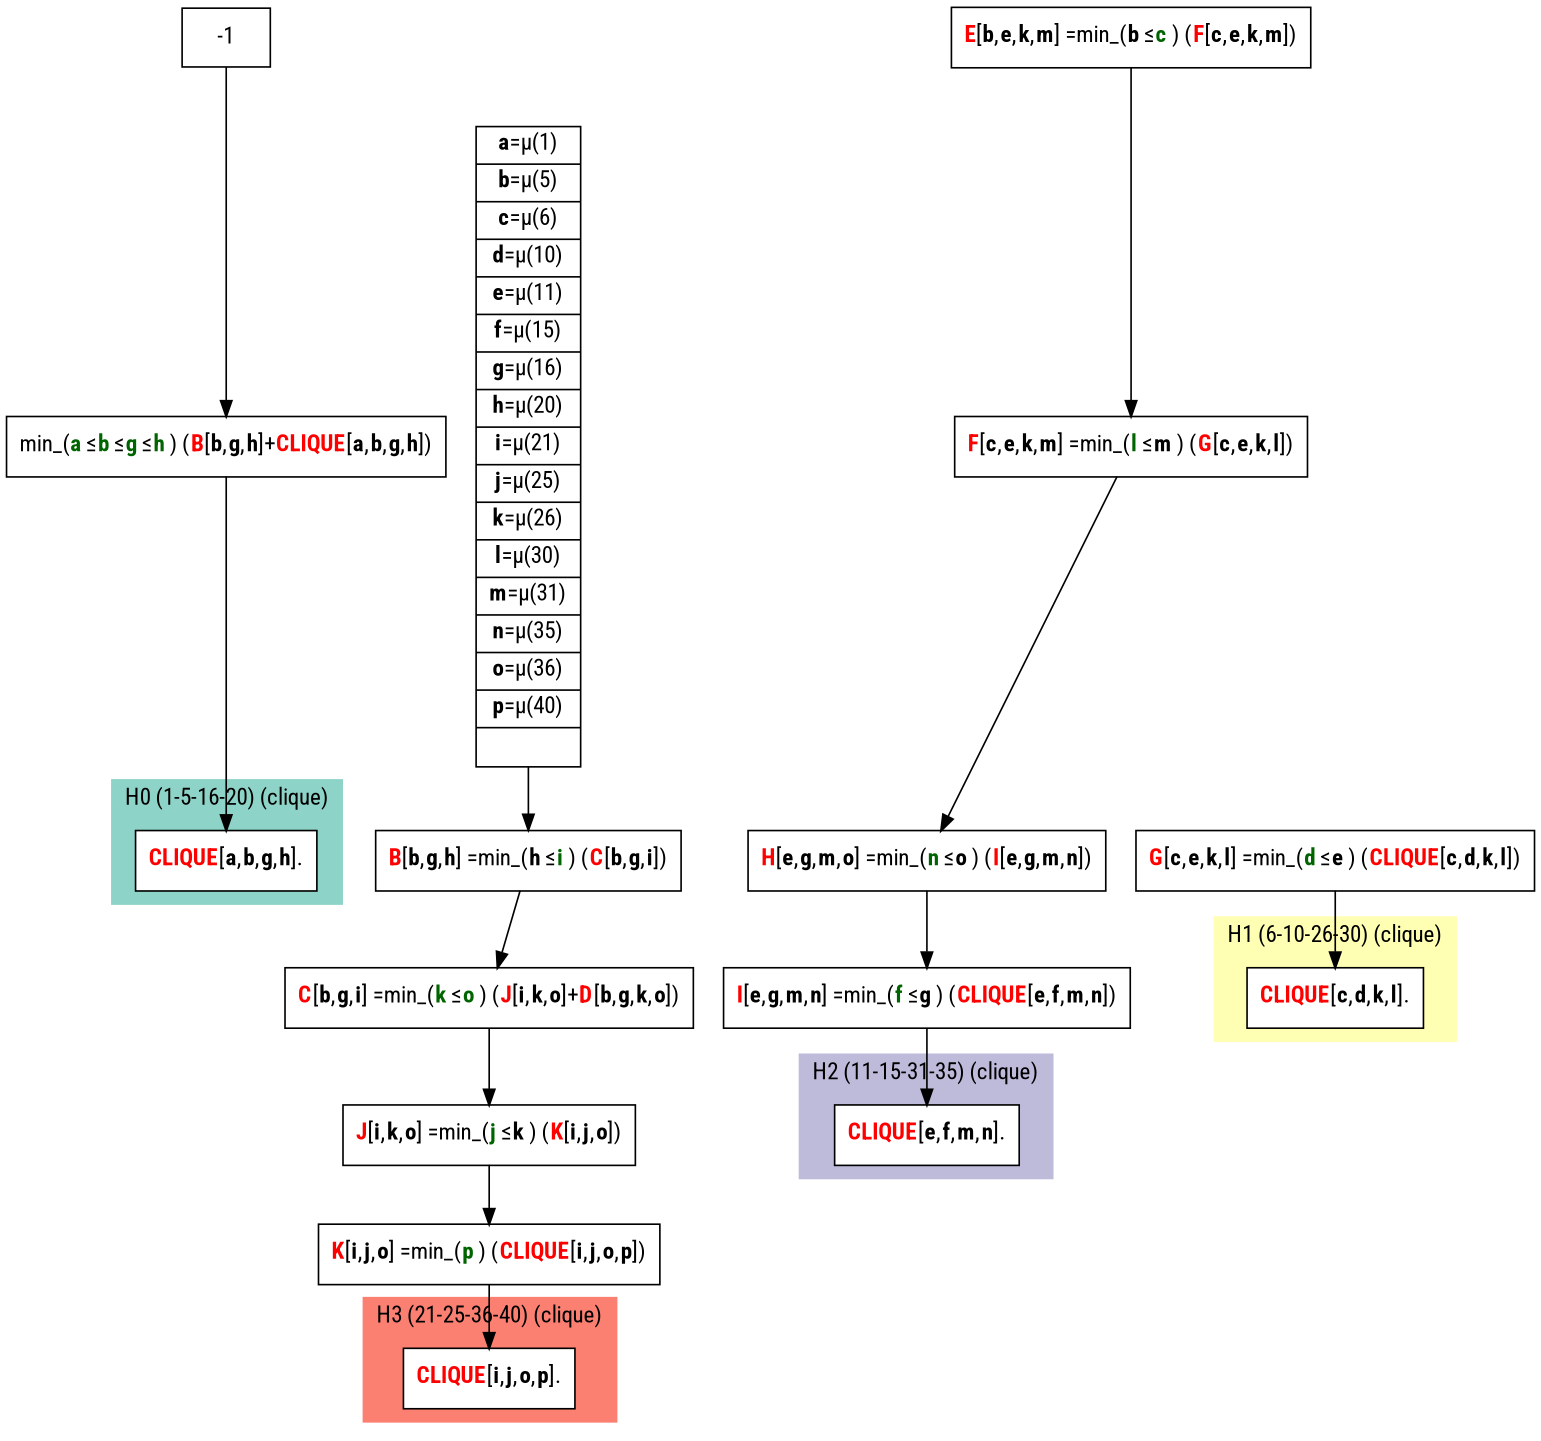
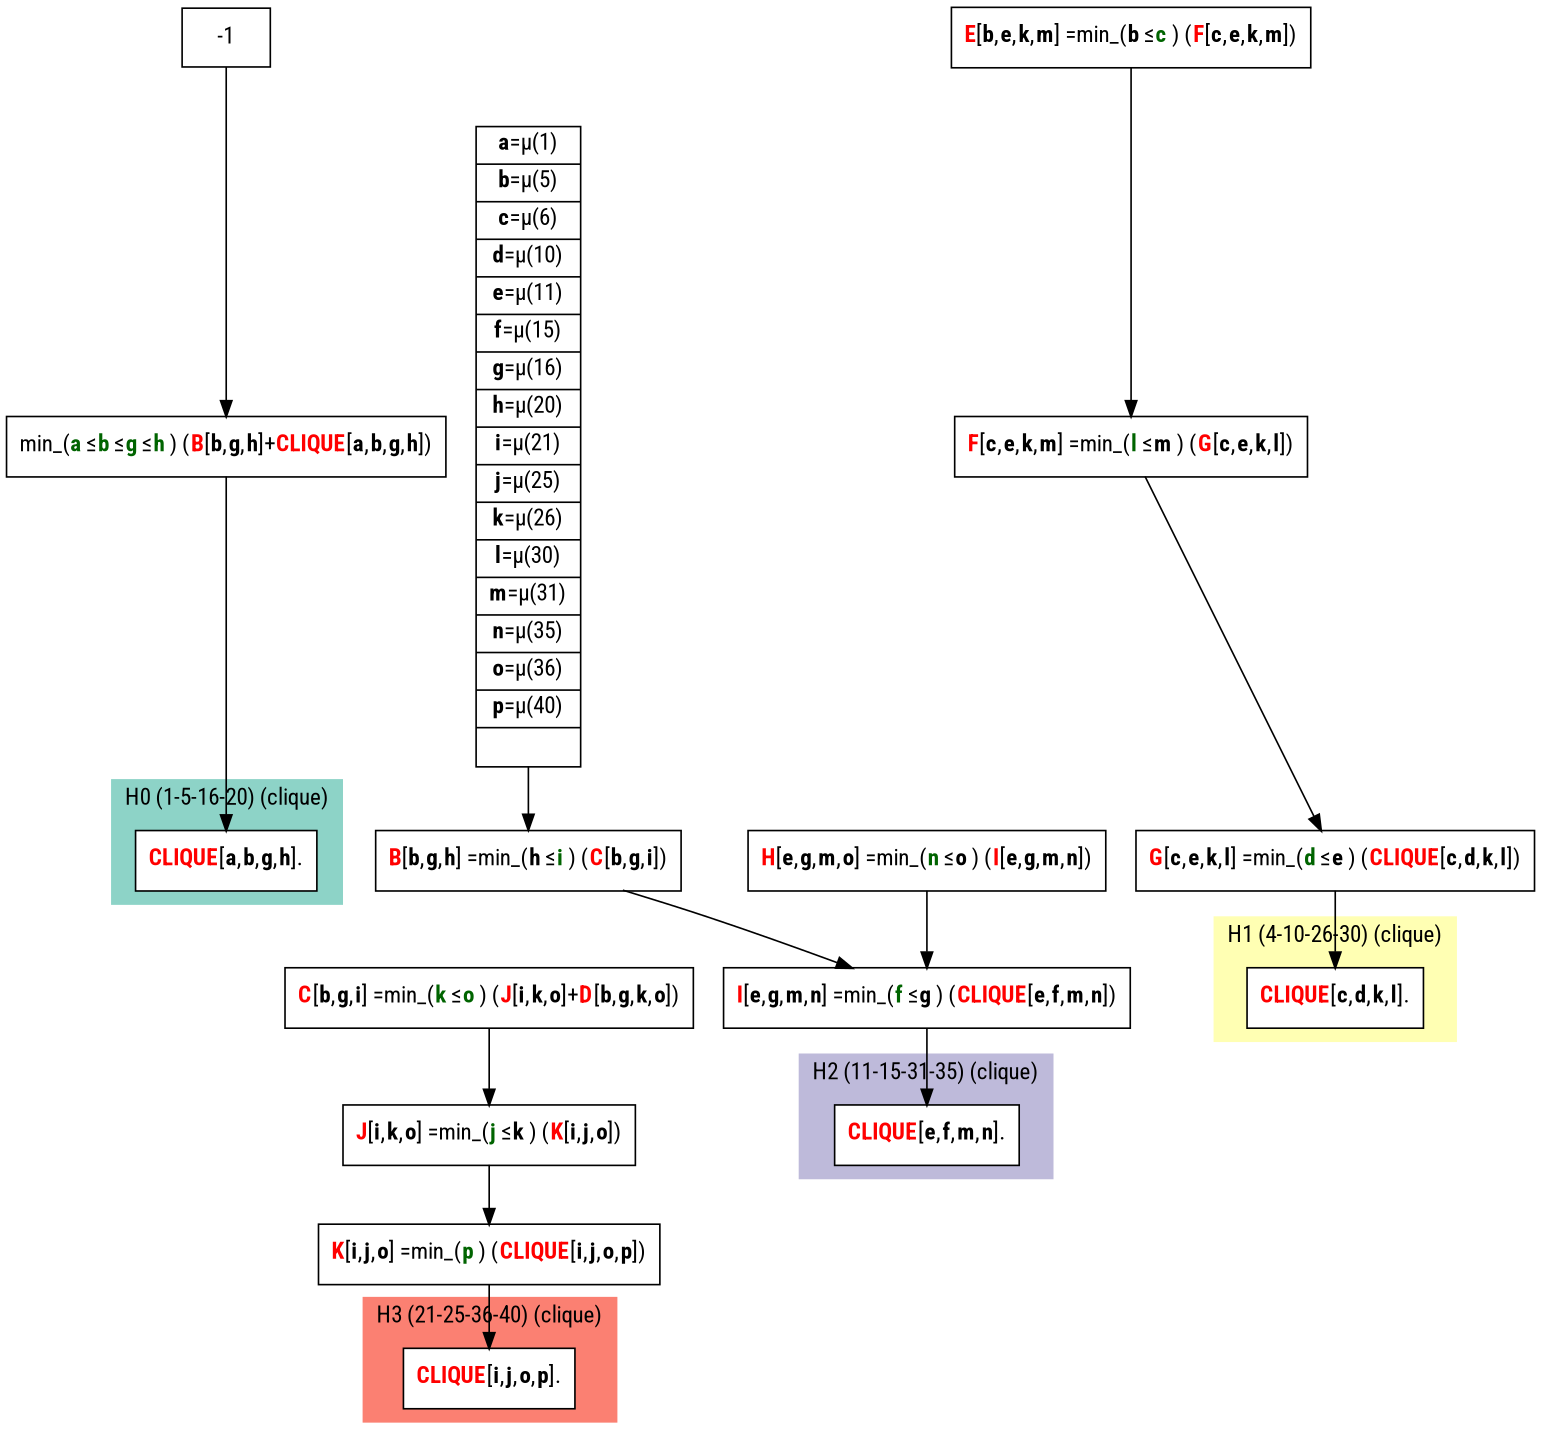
edge "F" -> "H": now "F" -> "G"
edge "B" -> "C": now "B" -> "I"
cluster "H1 (6-10-26-30) (clique)": label "H1 (6-10-26-30) (clique)" -> "H1 (4-10-26-30) (clique)"
